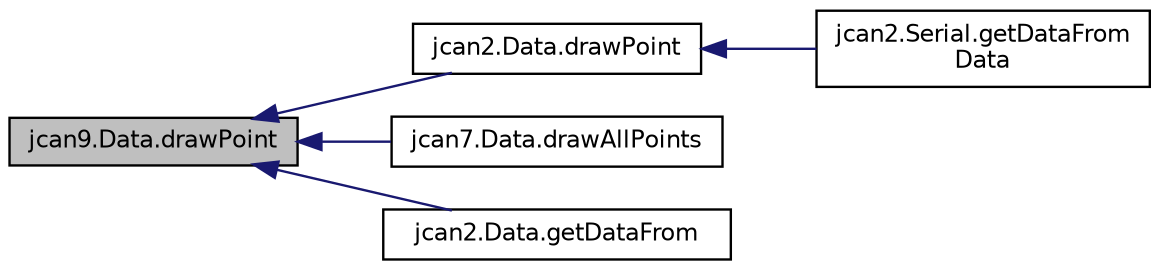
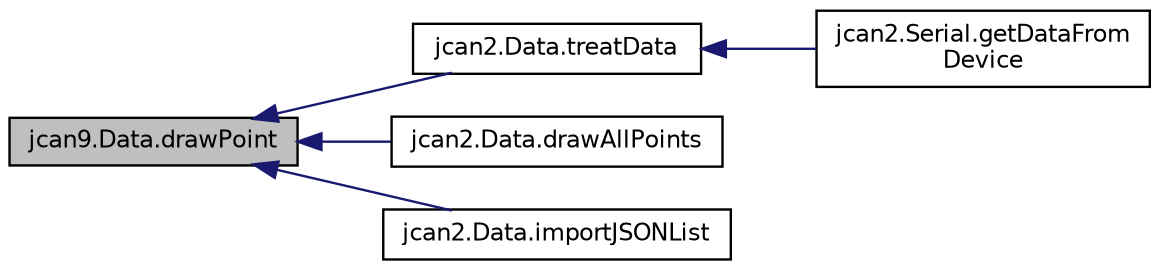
node "jcan2.Data.drawPoint": label "jcan2.Data.drawPoint" -> "jcan2.Data.treatData"
node "jcan2.Serial.getDataFrom Data": label "jcan2.Serial.getDataFrom Data" -> "jcan2.Serial.getDataFrom Device"
node "jcan7.Data.drawAllPoints": label "jcan7.Data.drawAllPoints" -> "jcan2.Data.drawAllPoints"
node "jcan2.Data.getDataFrom": label "jcan2.Data.getDataFrom" -> "jcan2.Data.importJSONList"
